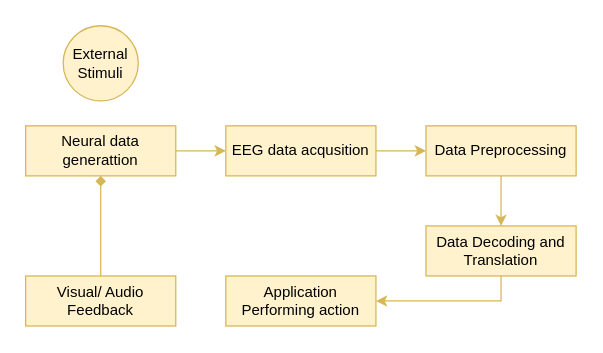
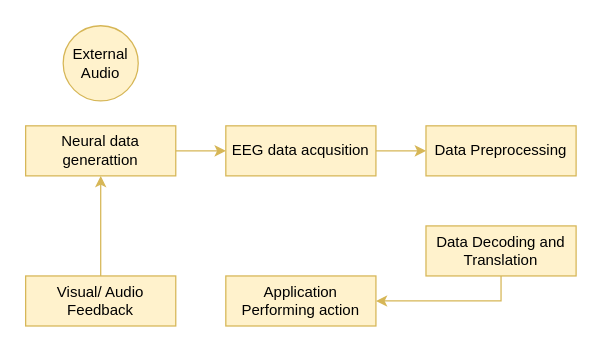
node "External Stimuli": label "External Stimuli" -> "External Audio"
edge "Visual/ Audio Feedback" -> "Neural data generattion": arrowhead diamond -> classic
edge "Data Preprocessing" -> "Data Decoding and Translation": removed
